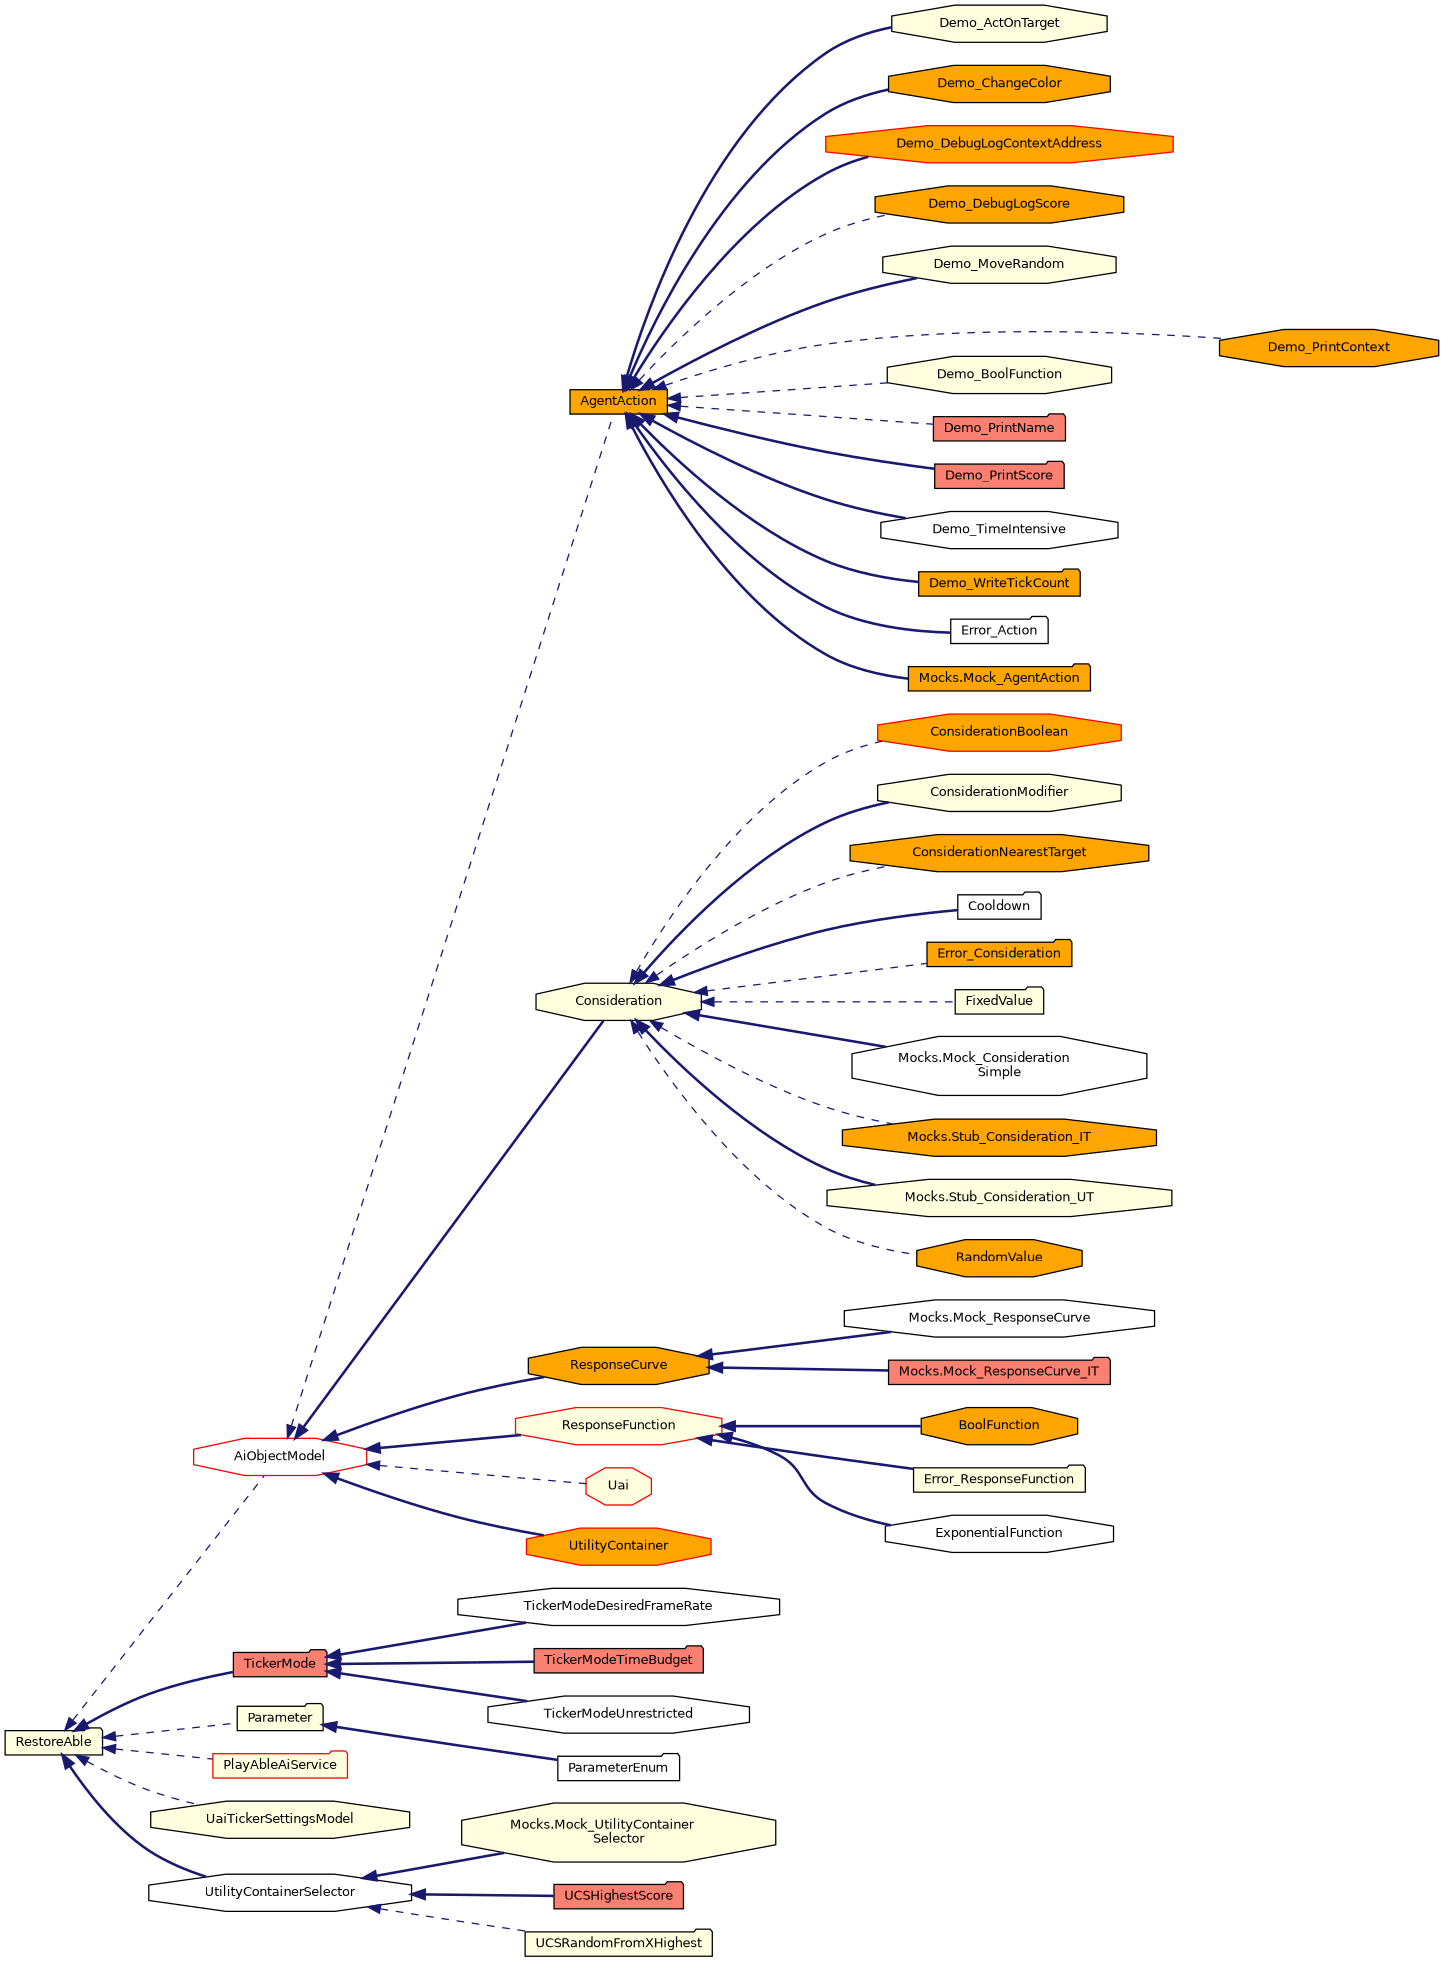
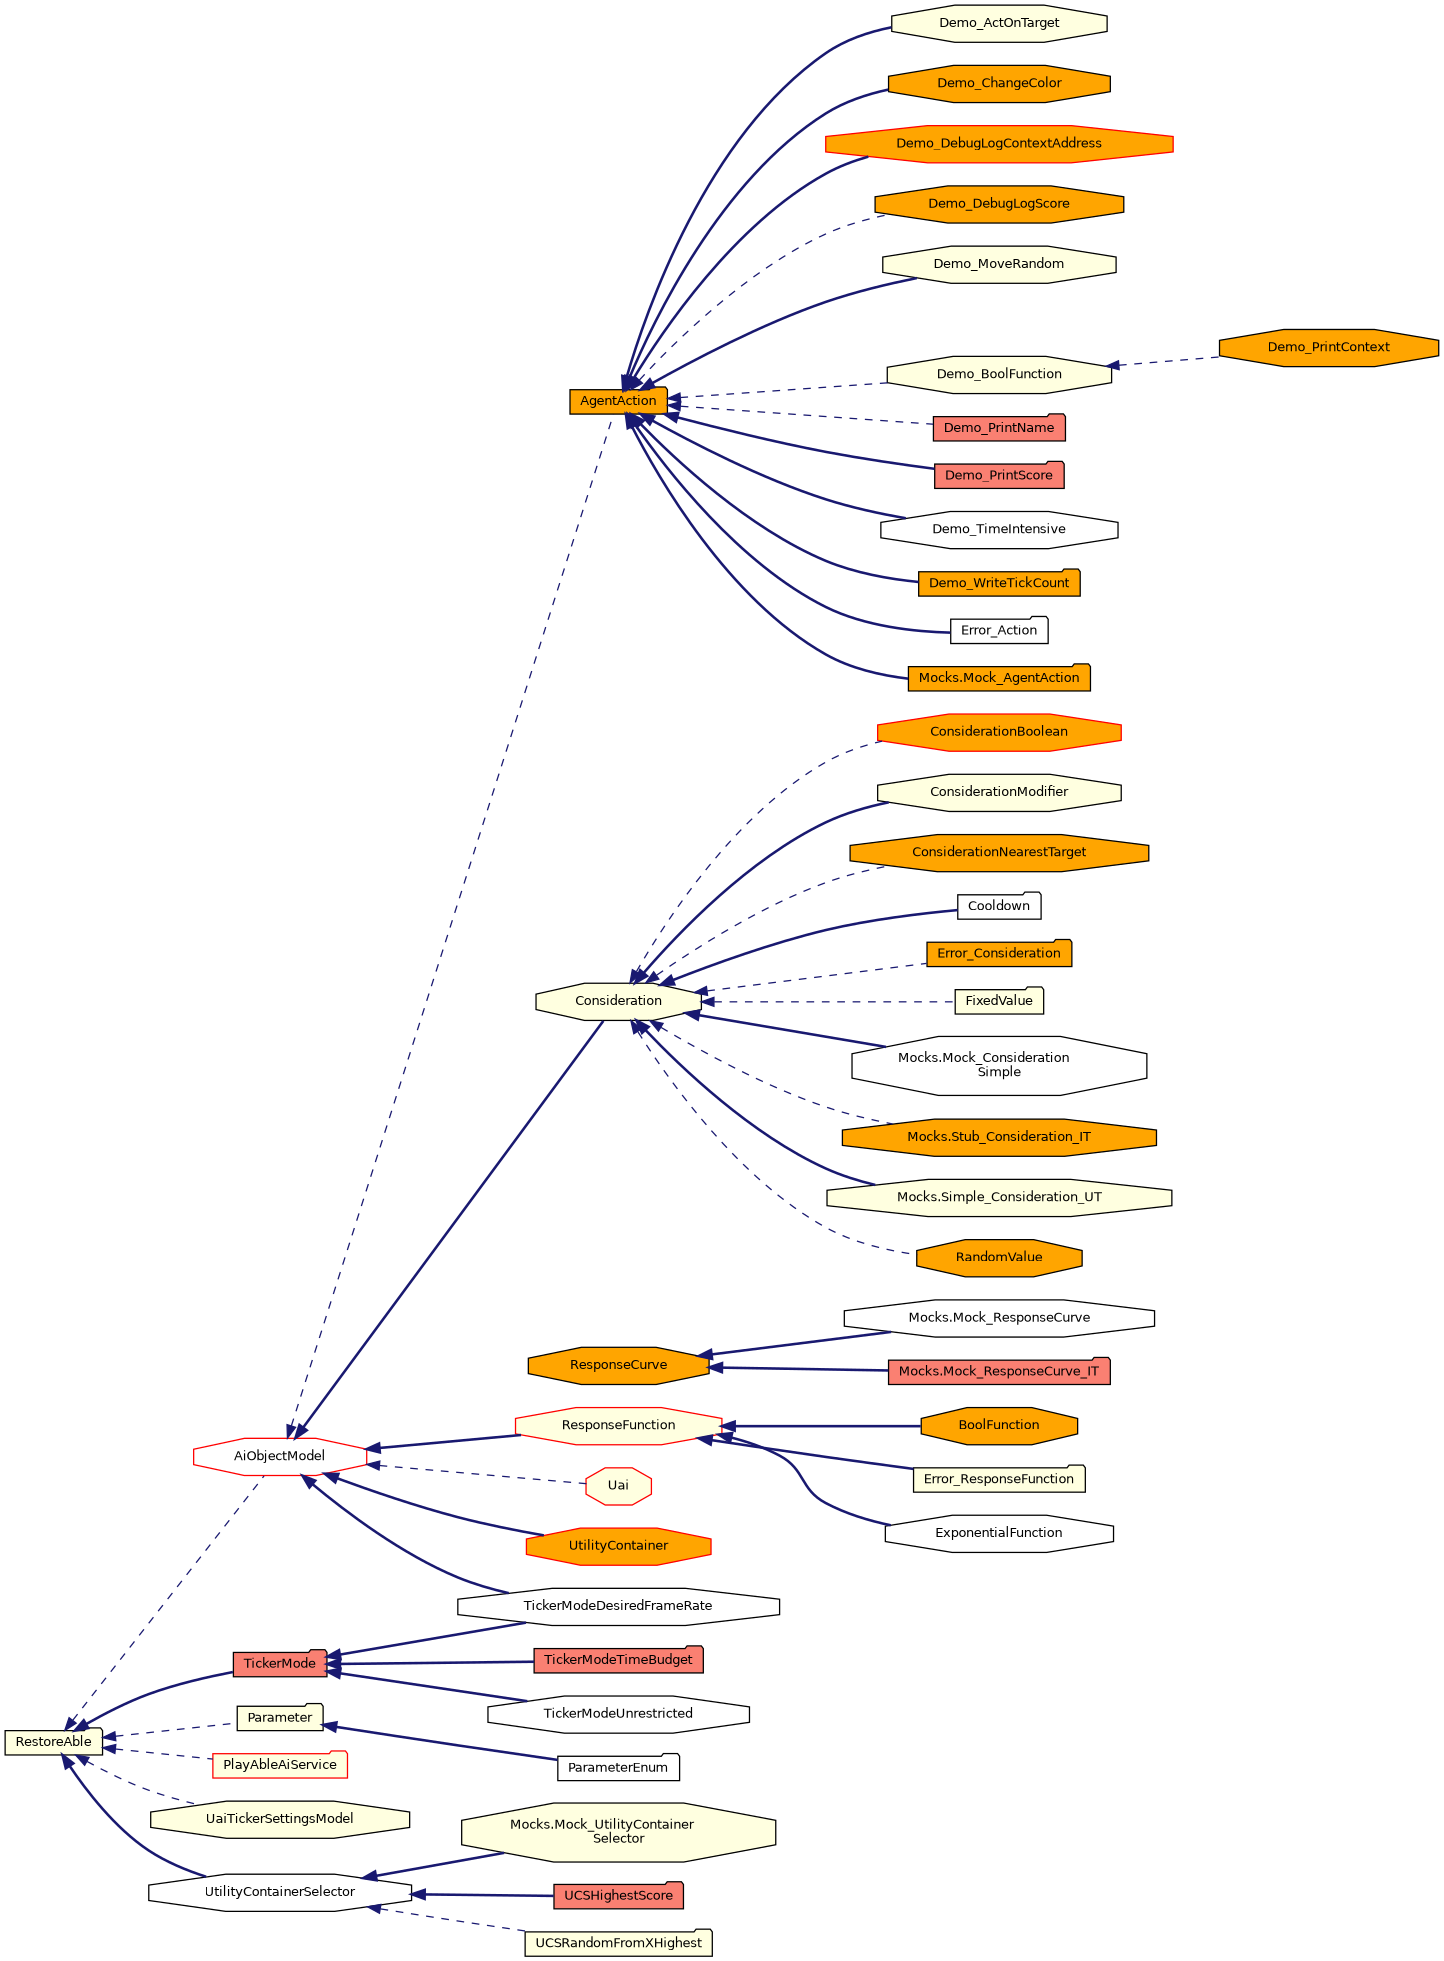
edge "Demo_PrintContext" -> "AgentAction": now "Demo_PrintContext" -> "Demo_BoolFunction"
node "Mocks.Stub_Consideration_UT": label "Mocks.Stub_Consideration_UT" -> "Mocks.Simple_Consideration_UT"
edge "ResponseCurve" -> "AiObjectModel": now "TickerModeDesiredFrameRate" -> "AiObjectModel"
